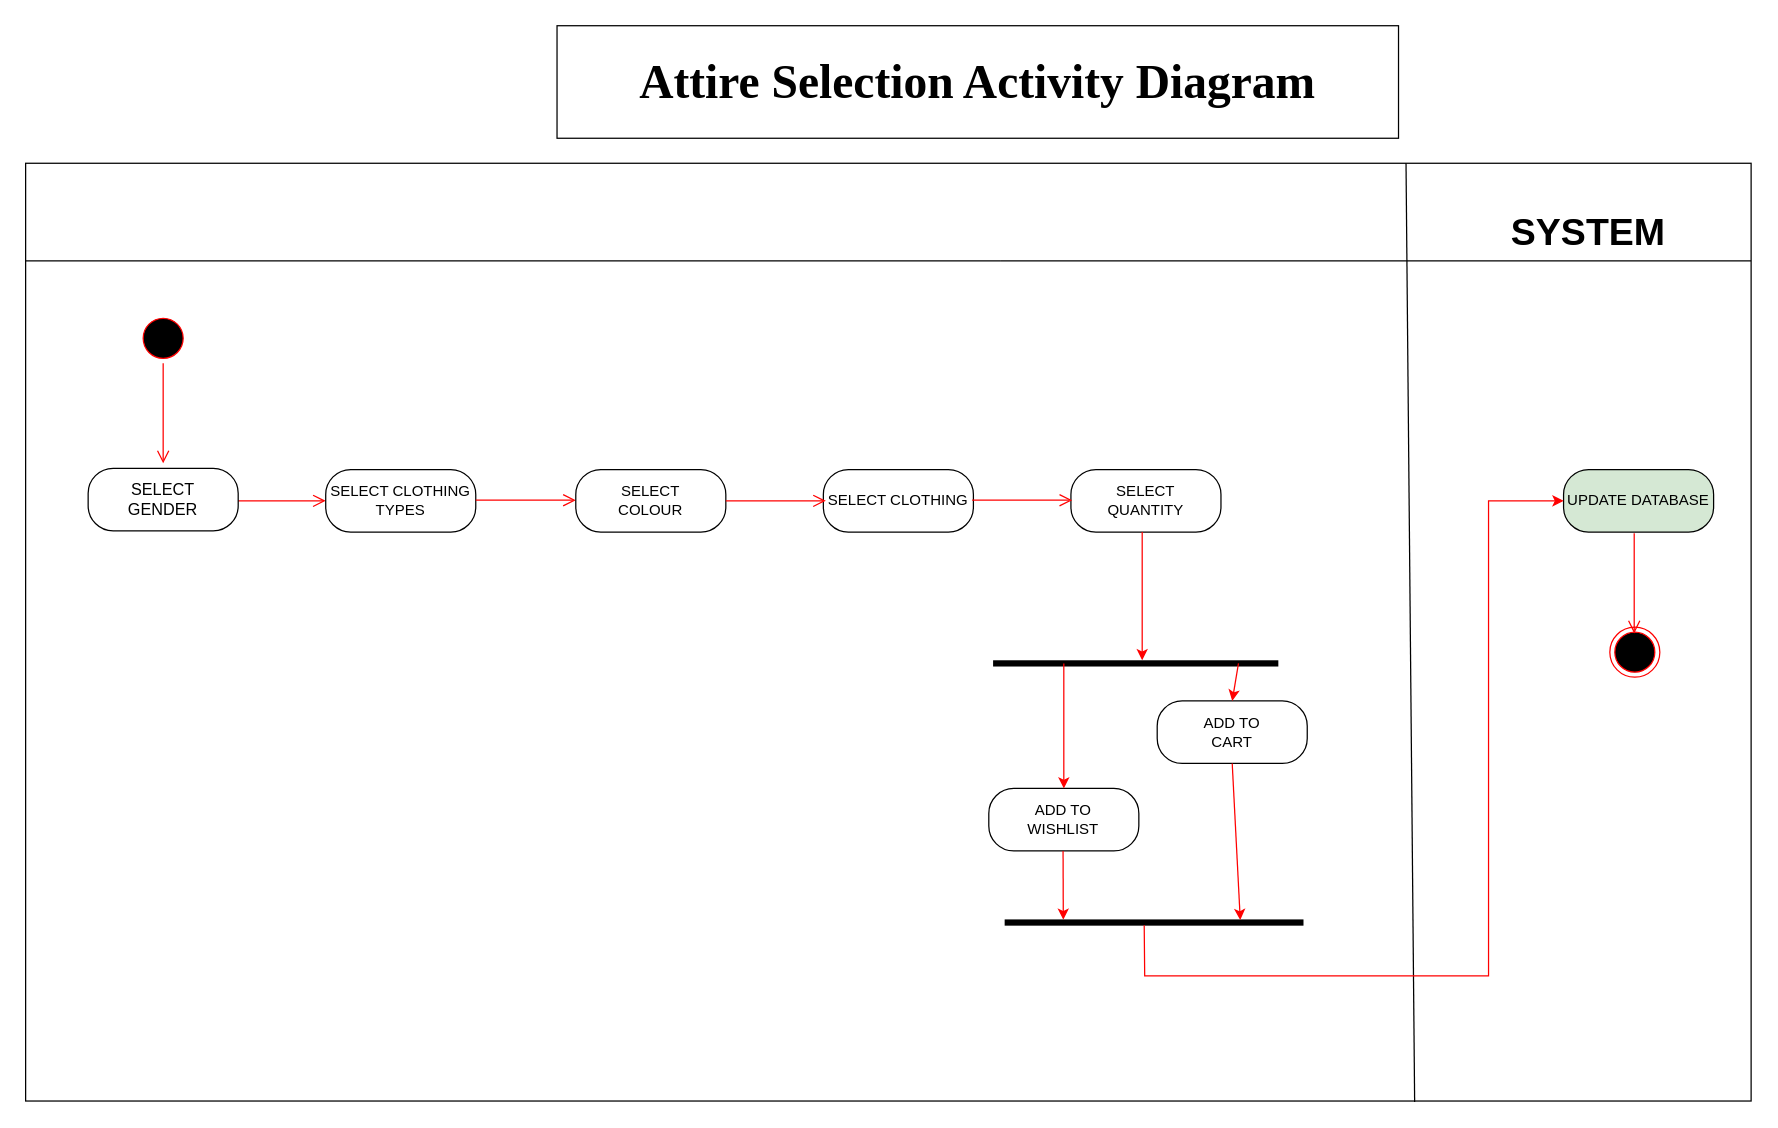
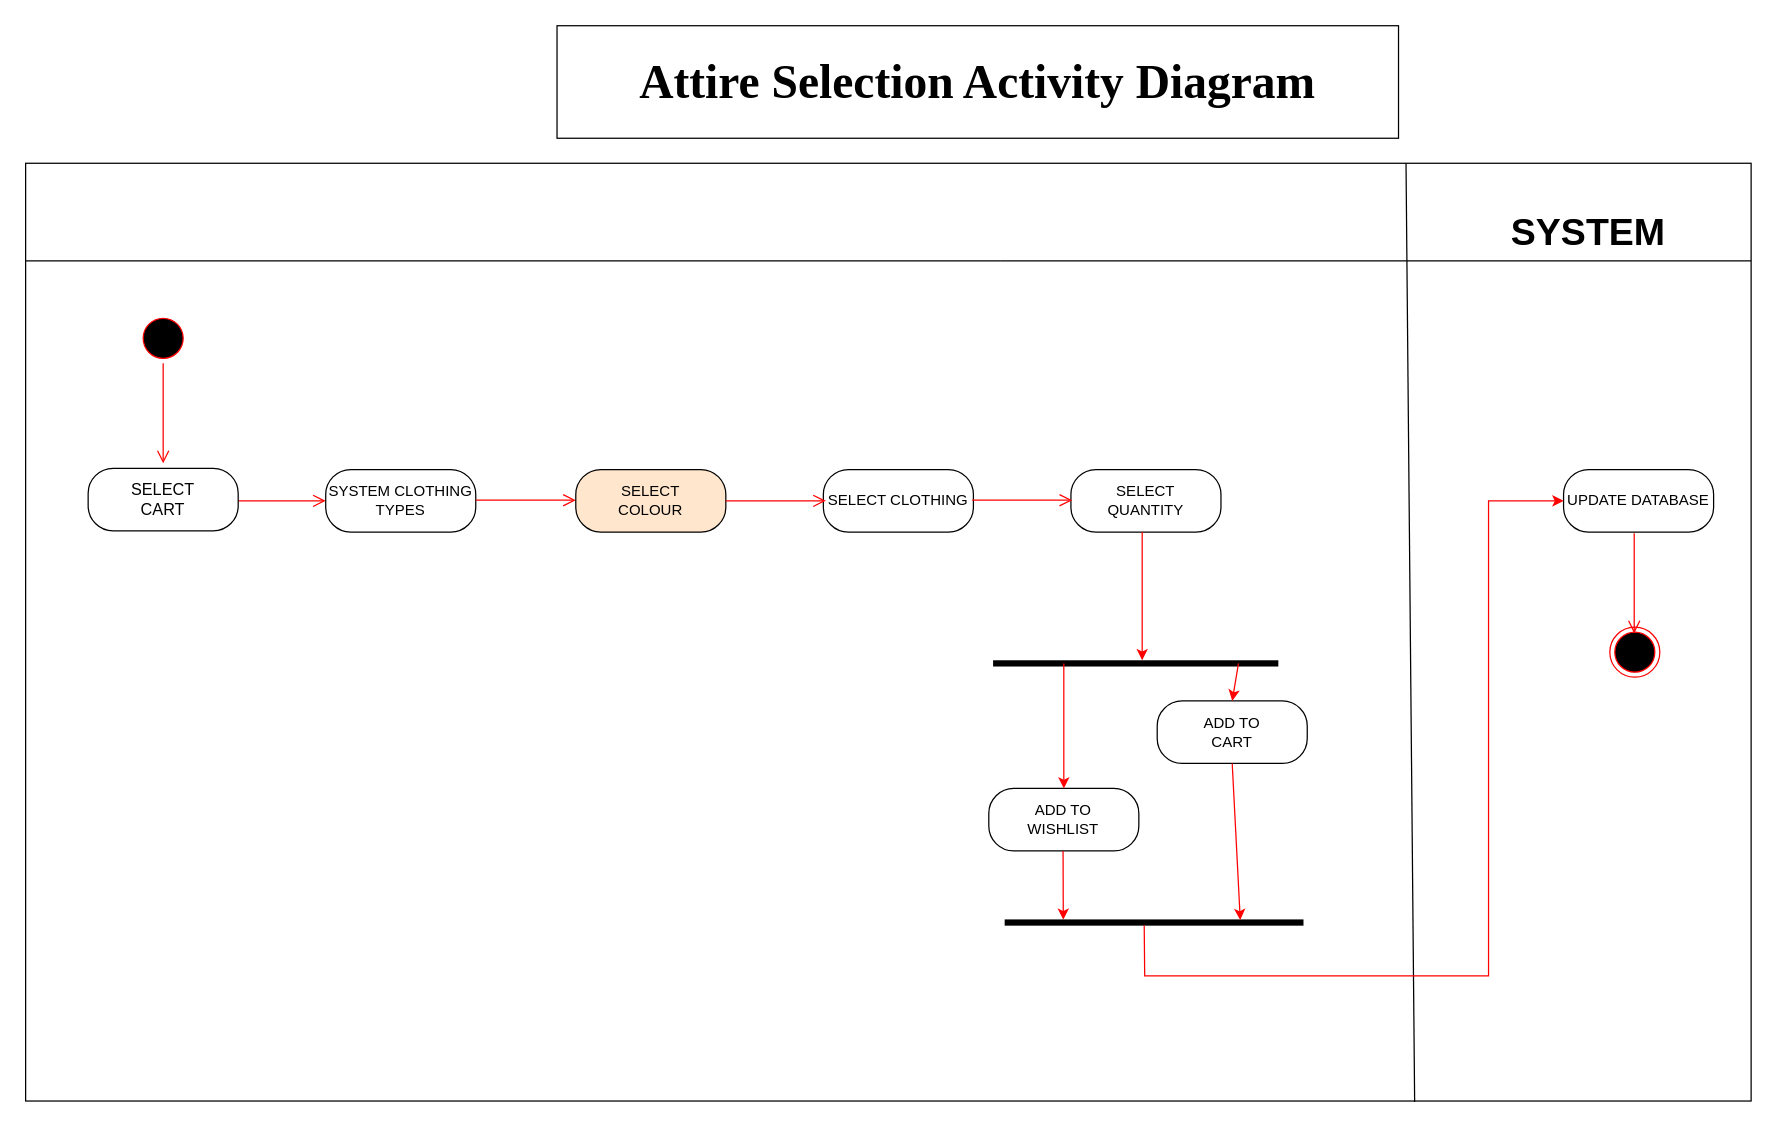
node "SELECT GENDER": label "SELECT GENDER" -> "SELECT CART"
node "SELECT CLOTHING TYPES": label "SELECT CLOTHING TYPES" -> "SYSTEM CLOTHING TYPES"
node "SELECT COLOUR": fillcolor #ffffff -> #ffe6cc
node "UPDATE DATABASE": fillcolor #d5e8d4 -> #ffffff
